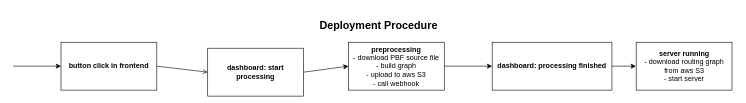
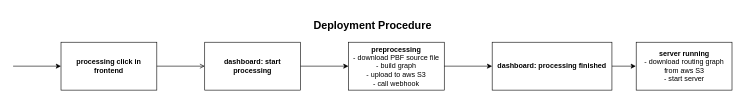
node "Deployment Procedure": moved (378, 24) -> (372, 24)
node "button click in frontend": label "button click in frontend" -> "processing click in frontend"
node "dashboard: start processing": moved (255, 72) -> (252, 66)
